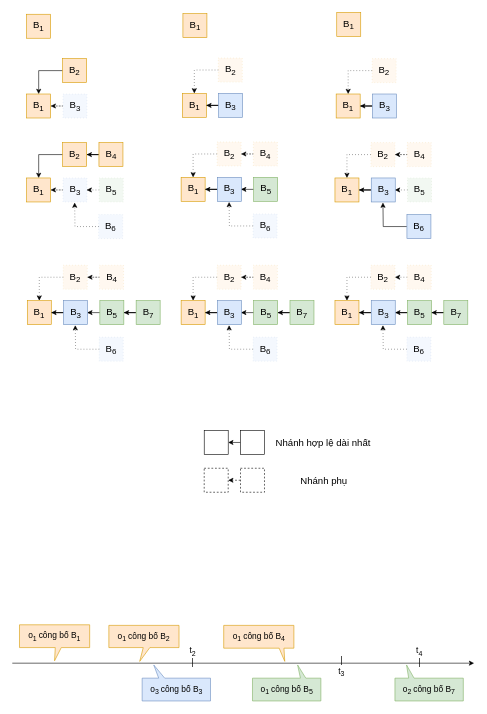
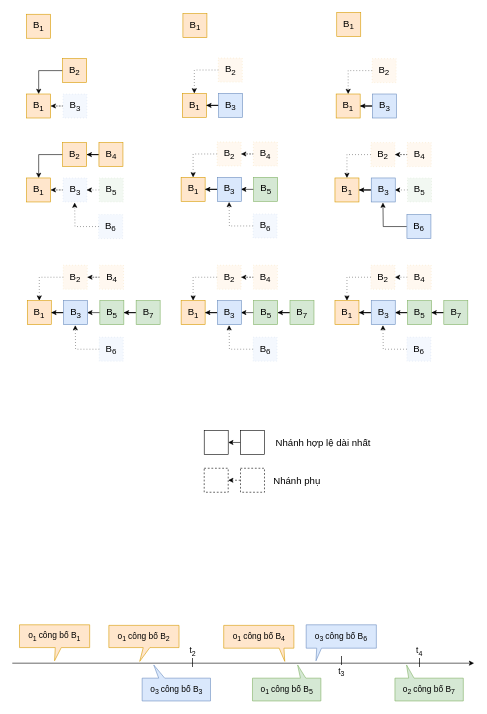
node "Nhánh phụ": moved (326, 481) -> (299, 481)
node "o3 công bố B6": added
